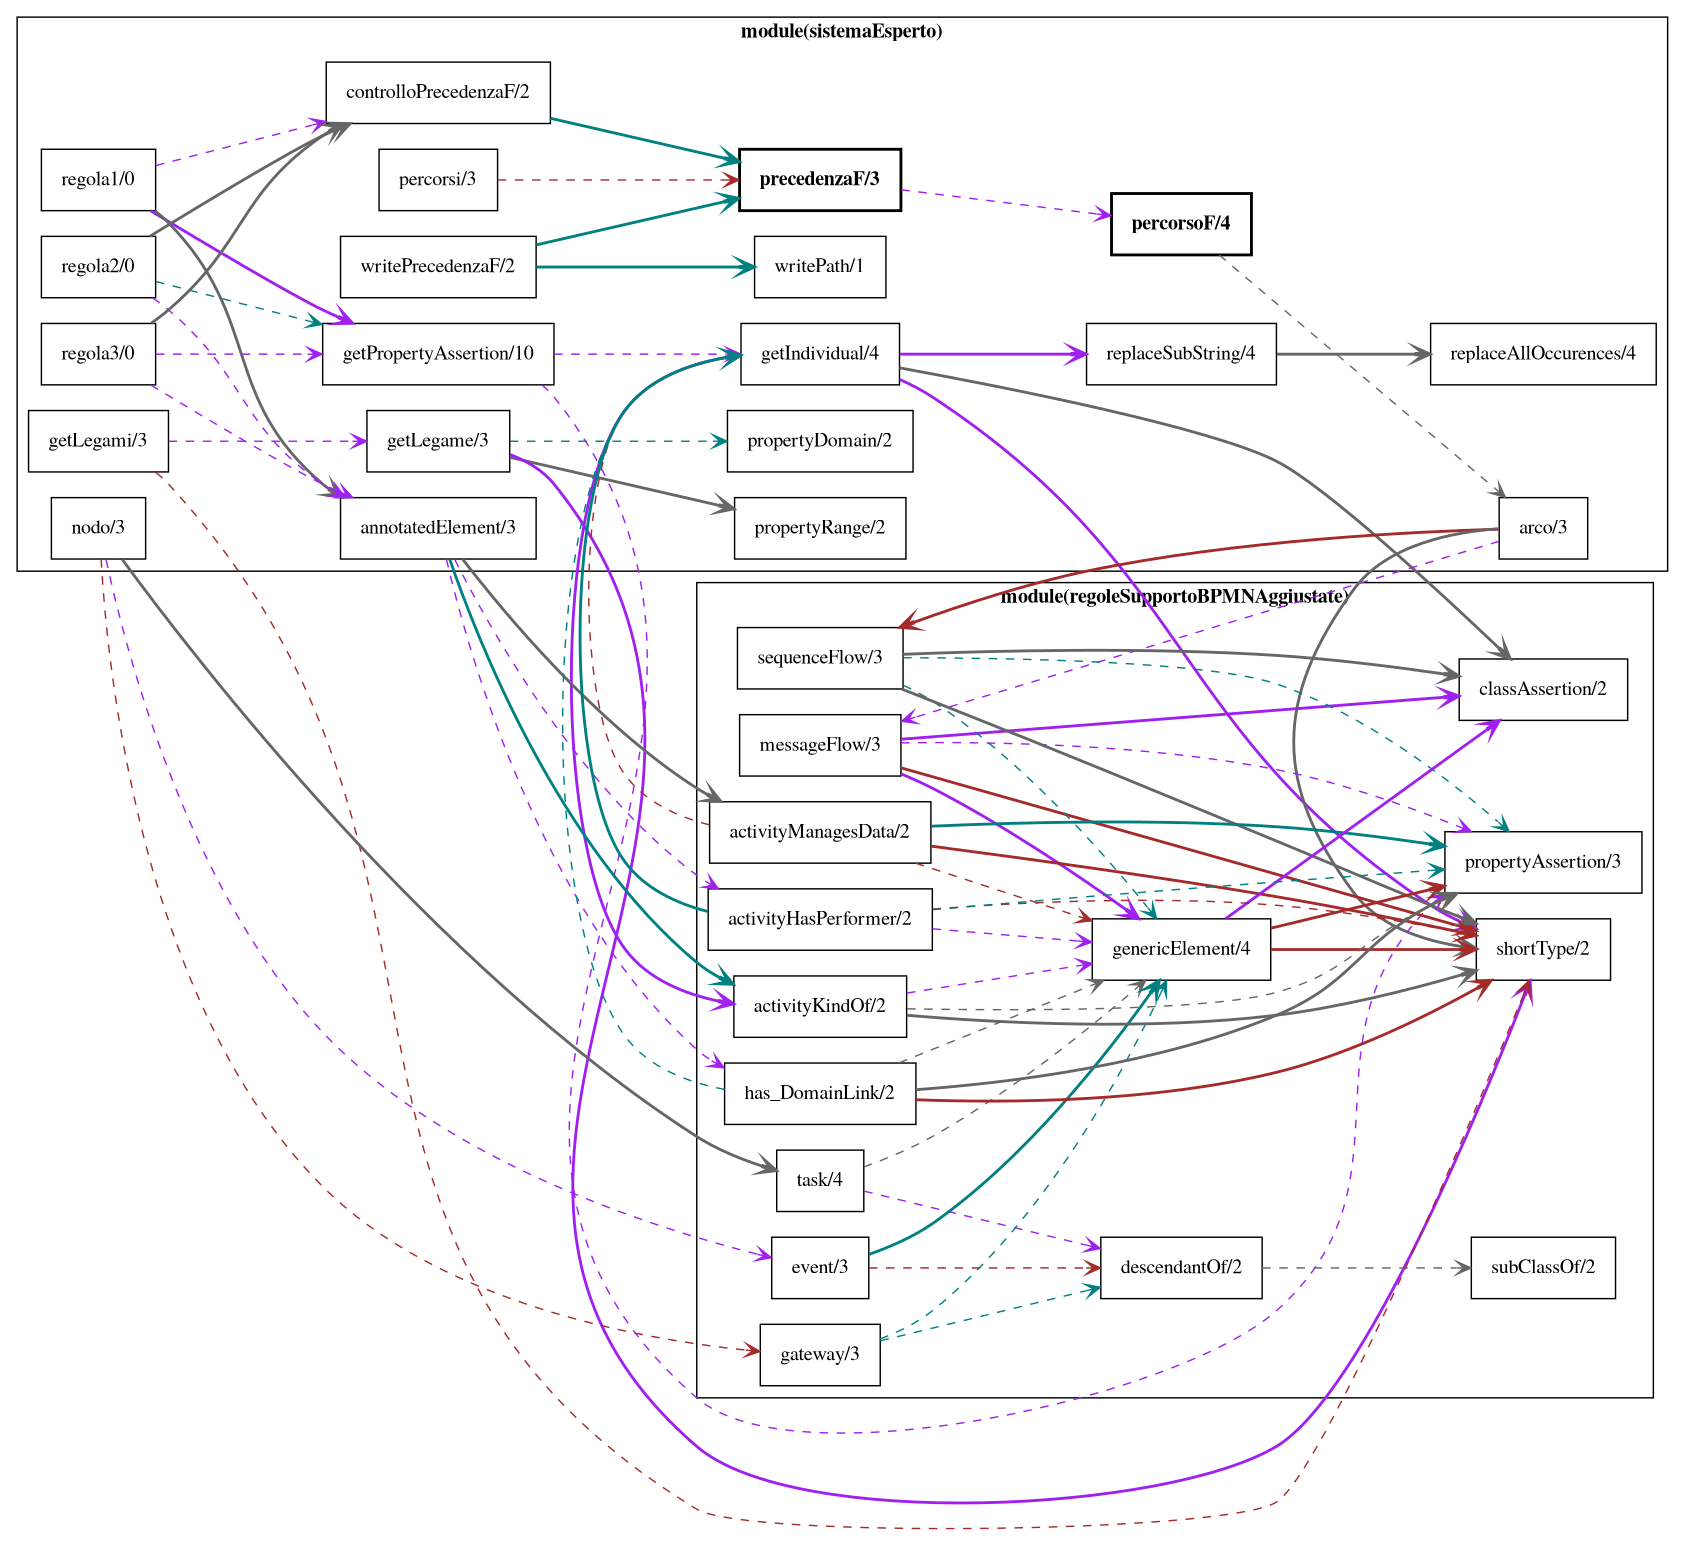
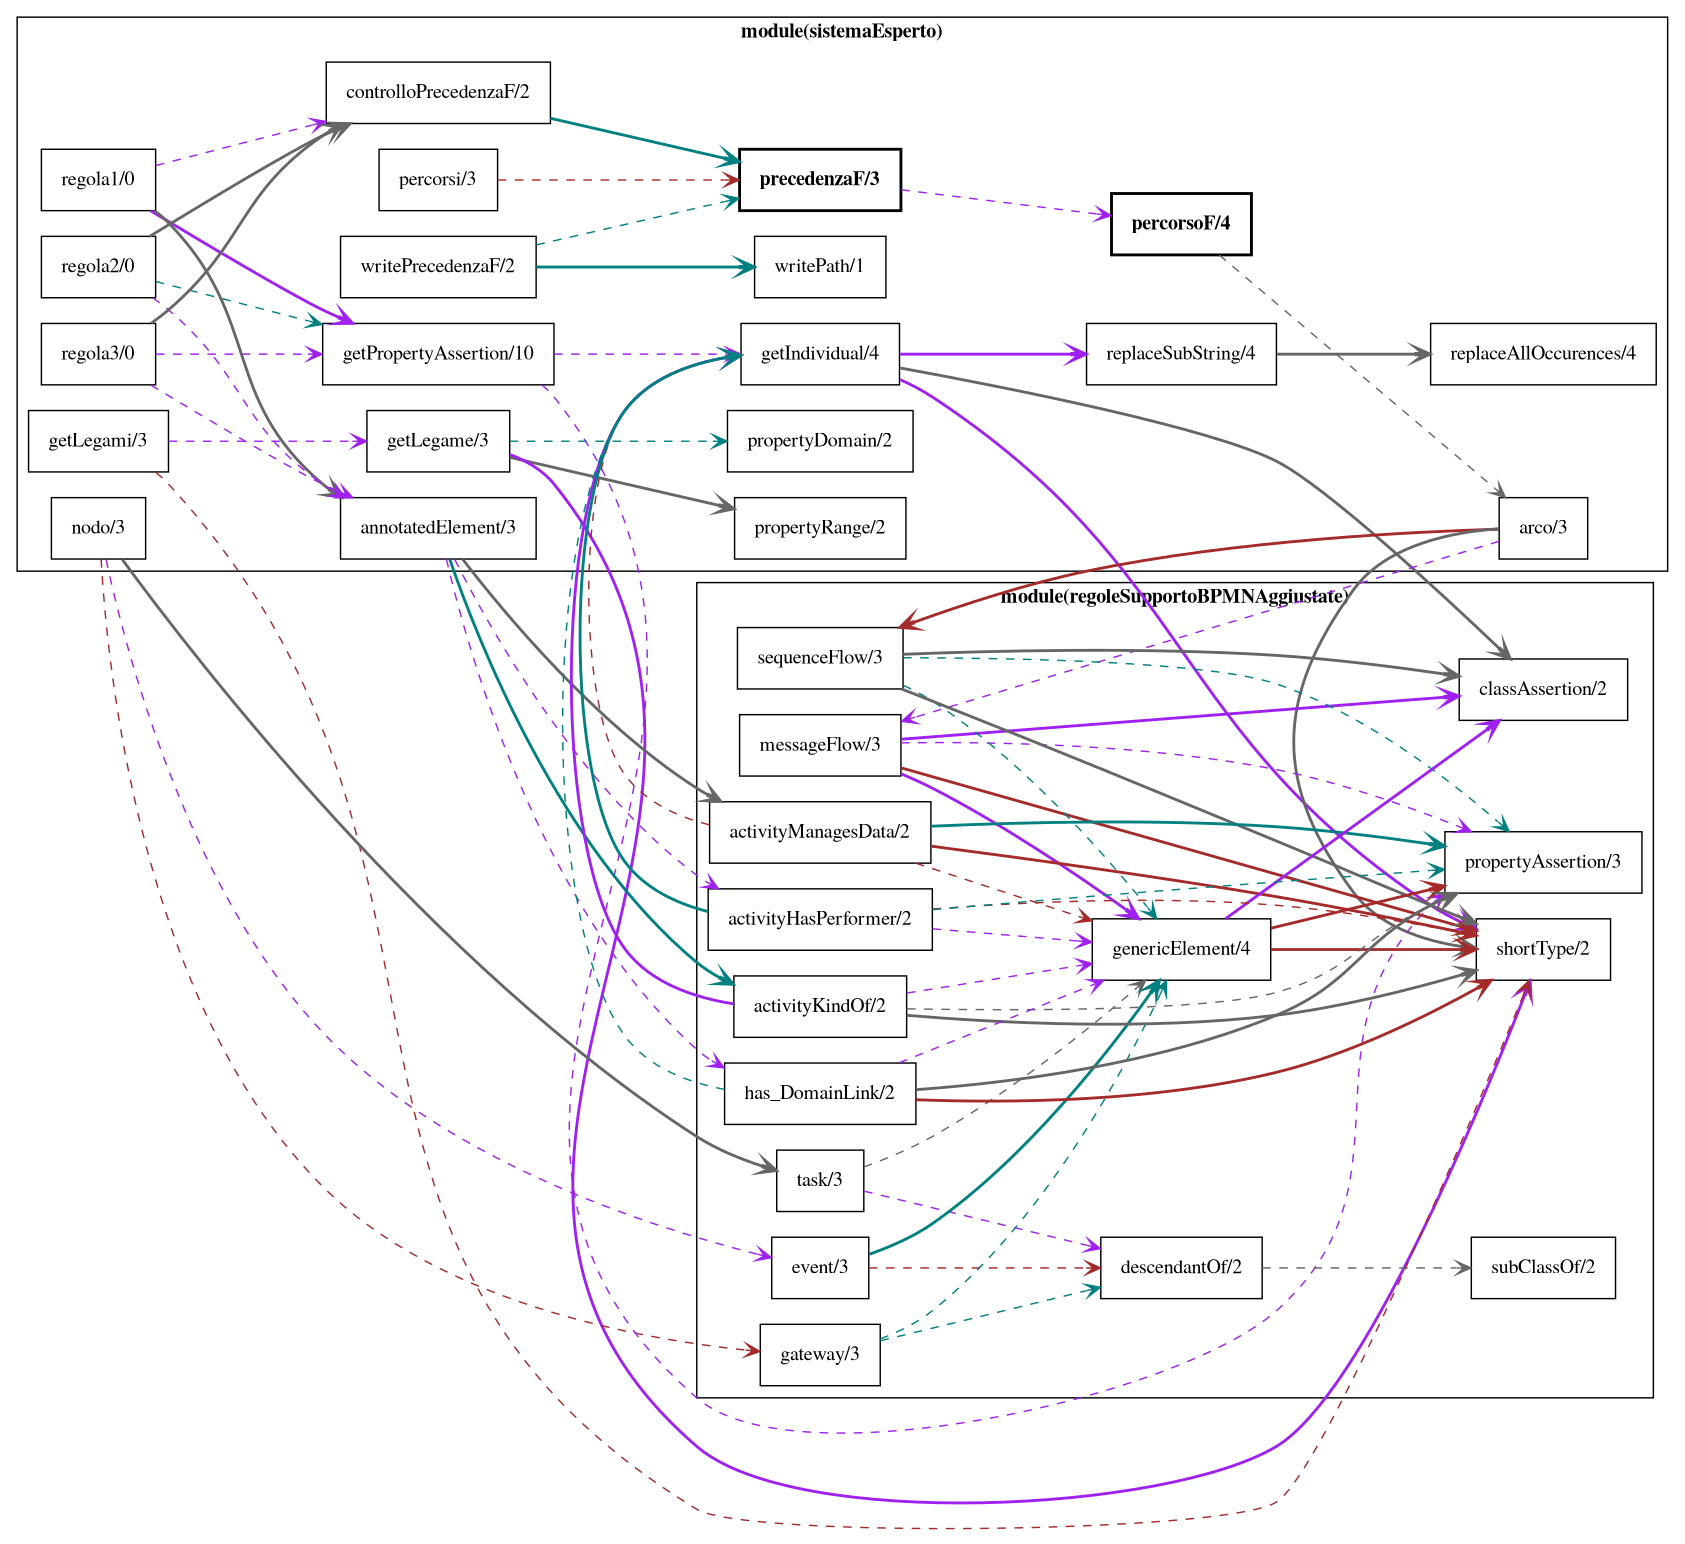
edge "writePrecedenzaF/2" -> "precedenzaF/3": style bold -> dashed
edge "getIndividual/4" -> "activityKindOf/2": reversed
edge "has_DomainLink/2" -> "genericElement/4": color gray40 -> purple
node "task/4": label "task/4" -> "task/3"
